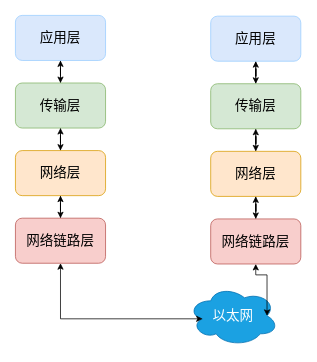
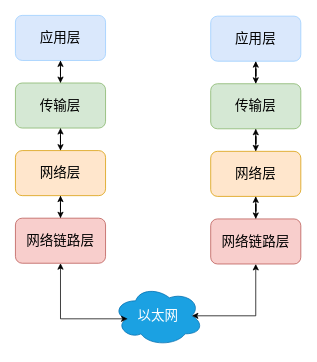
node "以太网": moved (233, 315) -> (158, 315)
